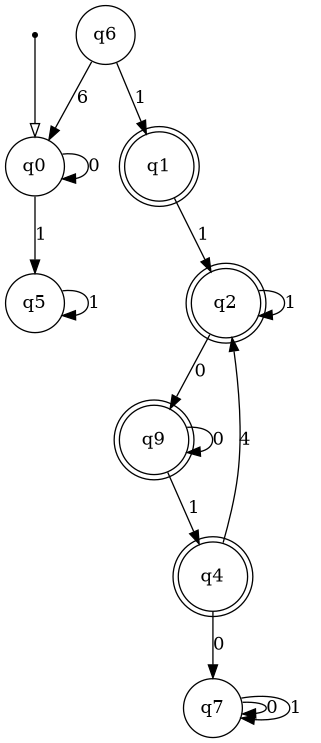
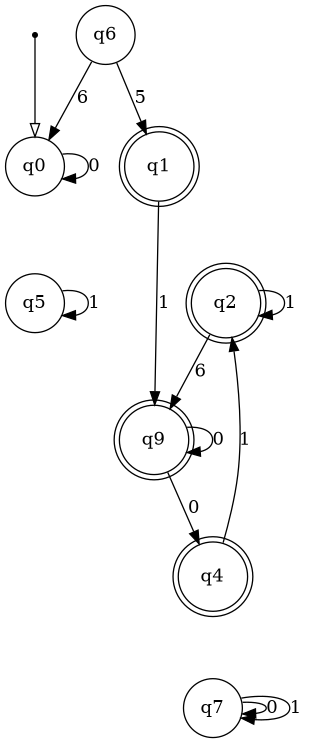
edge "q6" -> "q1": label "1" -> "5"
edge "q0" -> "q5": removed, label "1"
edge "q1" -> "q2": now "q1" -> "q9"
edge "q2" -> "q9": label "0" -> "6"
edge "q4" -> "q2": label "4" -> "1"
edge "q9" -> "q4": label "1" -> "0"
edge "q4" -> "q7": removed, label "0"
